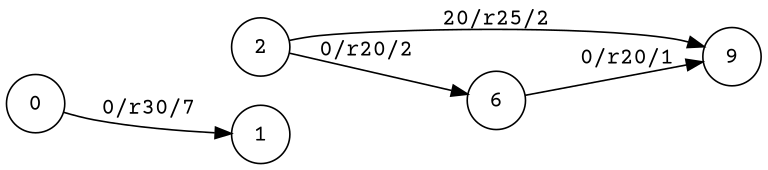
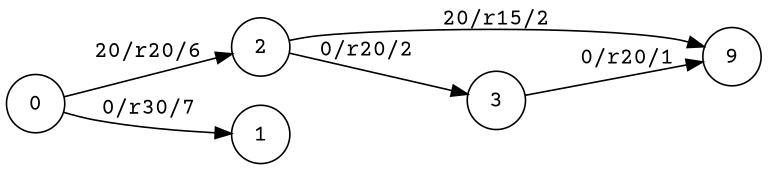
edge "2" -> "9": label "20/r25/2" -> "20/r15/2"
edge "0" -> "2": added, label "20/r20/6"
node "6": label "6" -> "3"
